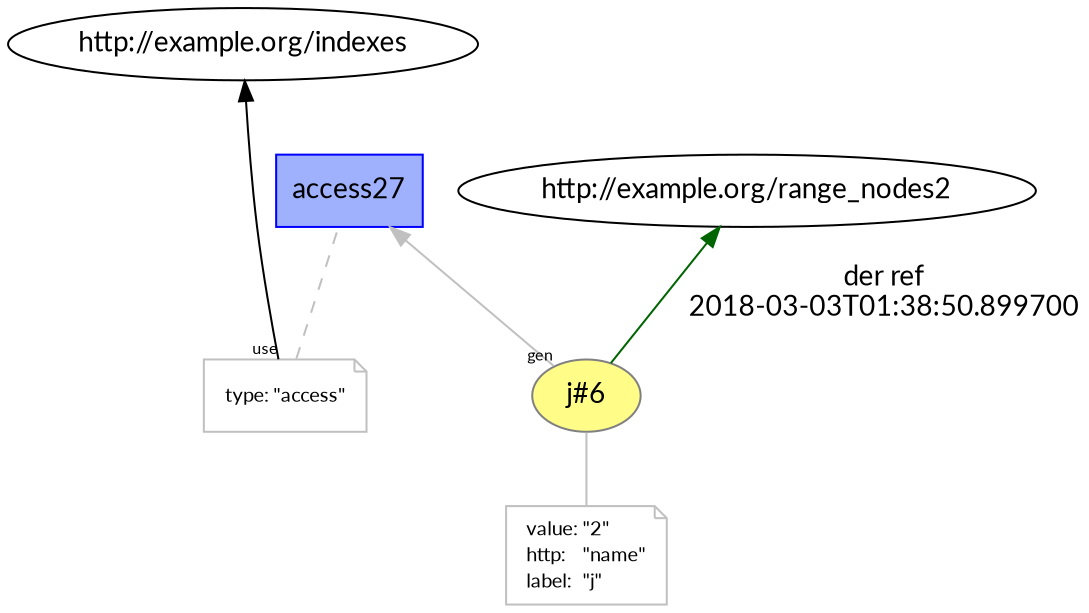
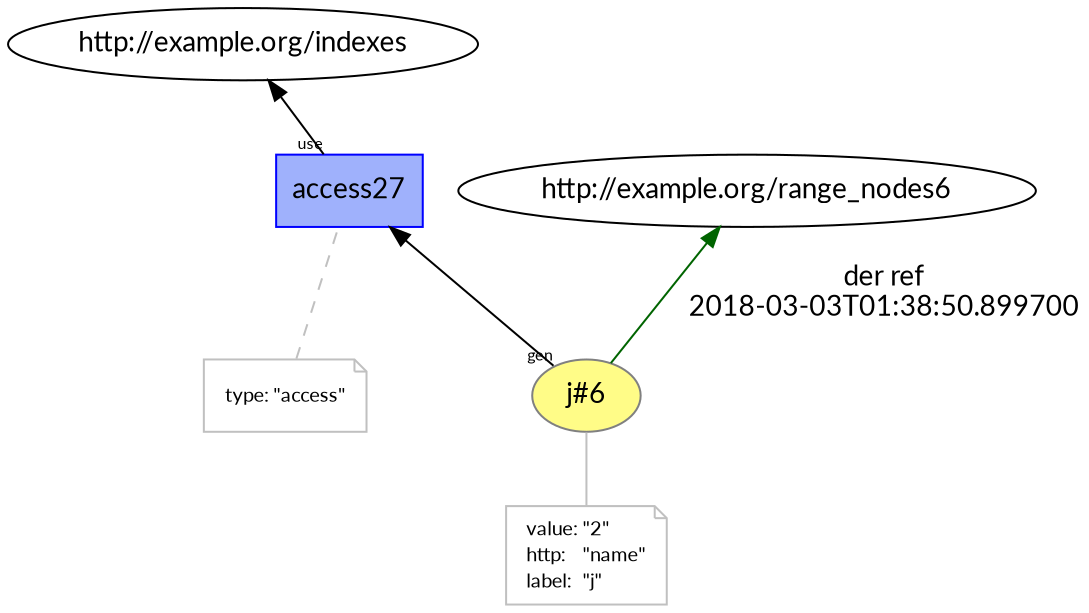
node "http://example.org/range_nodes2": label "http://example.org/range_nodes2" -> "http://example.org/range_nodes6"
edge "type:" -> "http://example.org/indexes": now "access27" -> "http://example.org/indexes"
edge "j#6" -> "access27": color gray -> black
